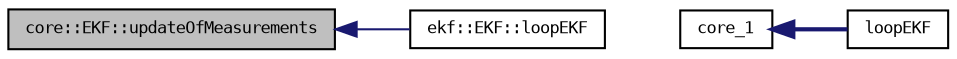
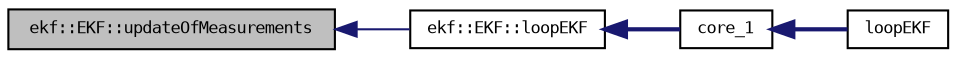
node "core::EKF::updateOfMeasurements": label "core::EKF::updateOfMeasurements" -> "ekf::EKF::updateOfMeasurements"
edge "core_1" -> "ekf::EKF::loopEKF": added
